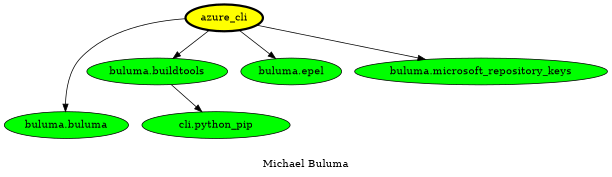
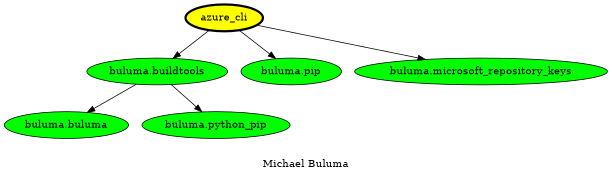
edge "azure_cli" -> "buluma.buluma": now "buluma.buildtools" -> "buluma.buluma"
node "buluma.epel": label "buluma.epel" -> "buluma.pip"
node "cli.python_pip": label "cli.python_pip" -> "buluma.python_pip"
